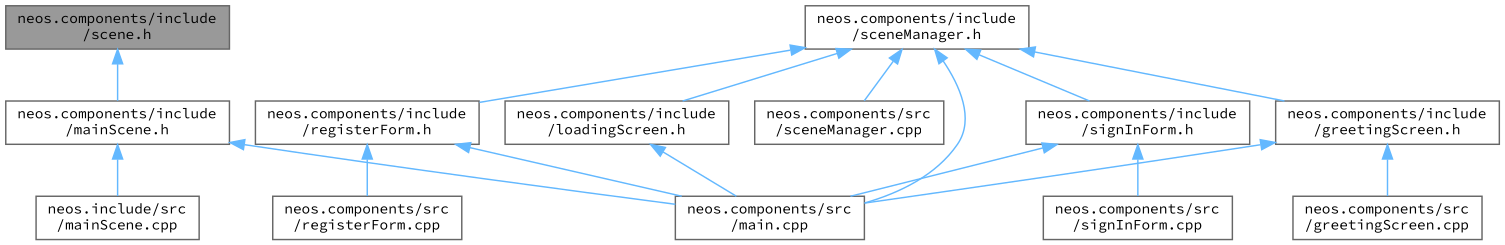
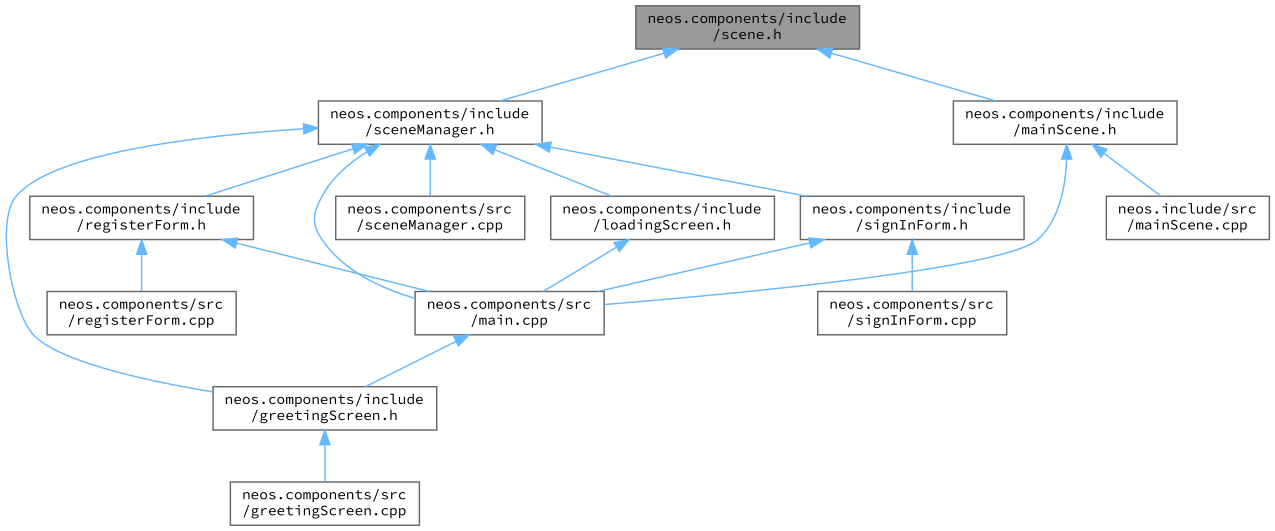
edge "neos.components/include /sceneManager.h" -> "neos.components/include /scene.h": added
edge "neos.components/src /main.cpp" -> "neos.components/include /greetingScreen.h": reversed
